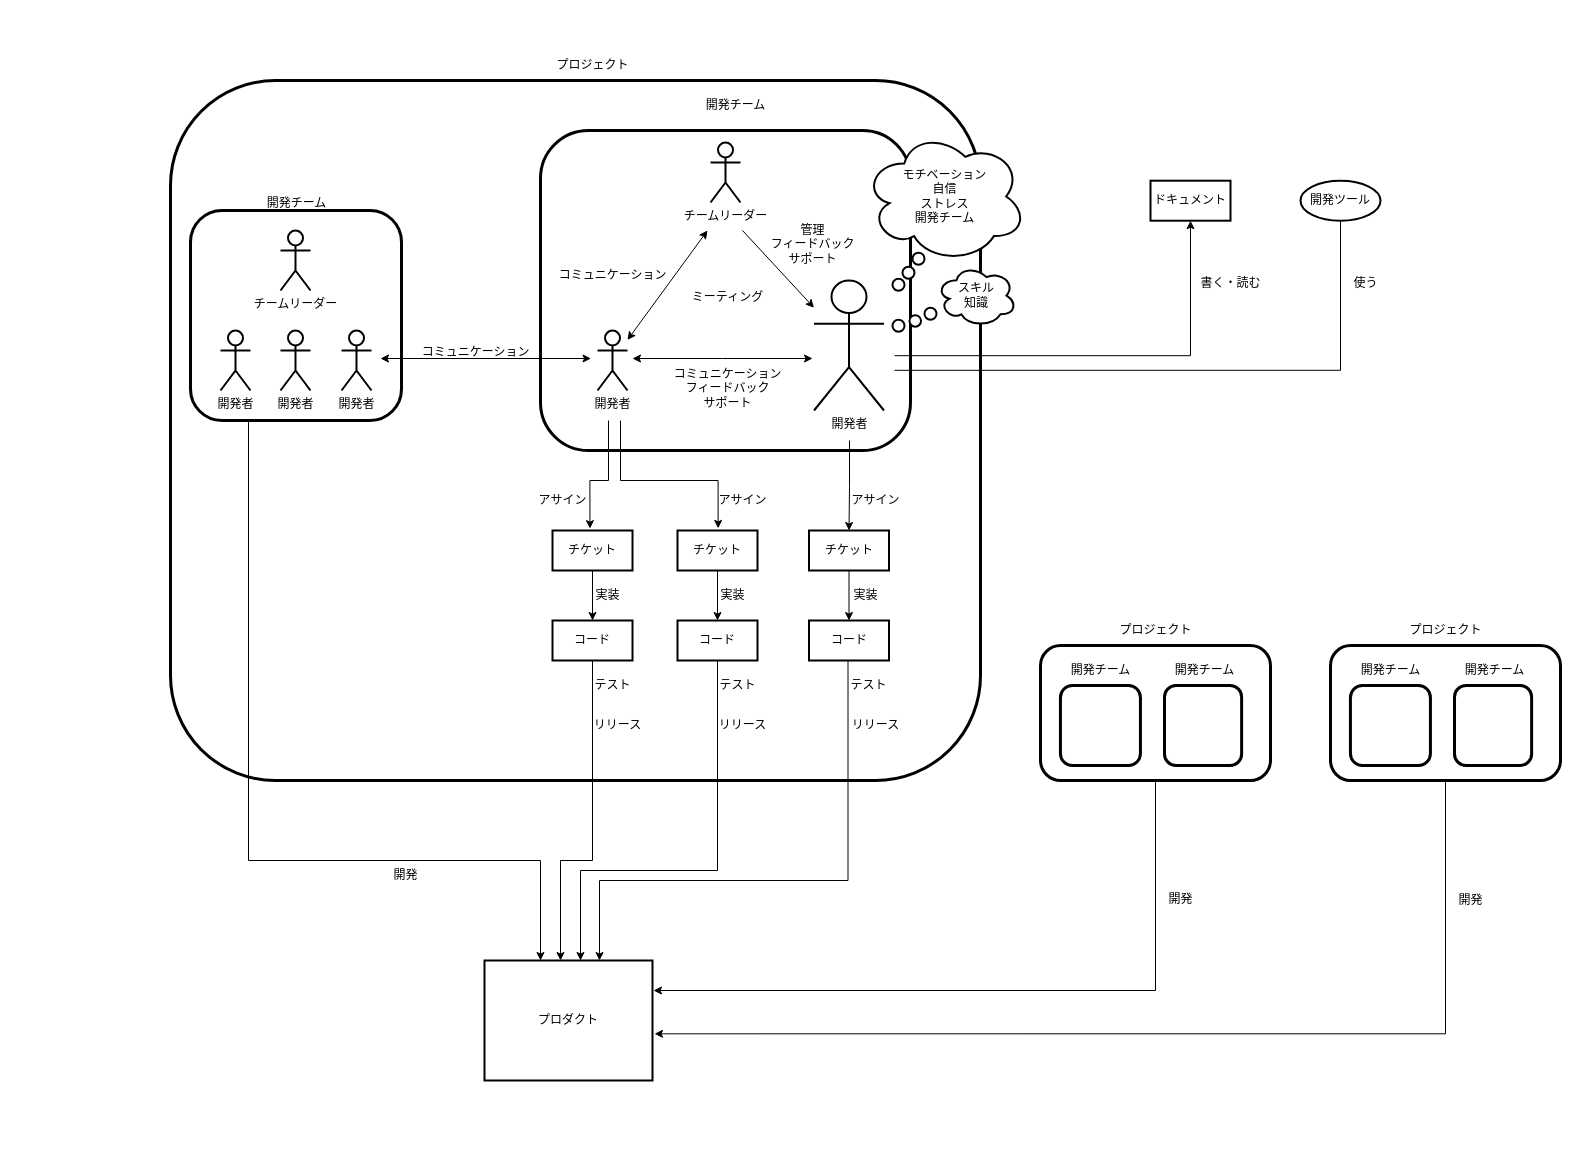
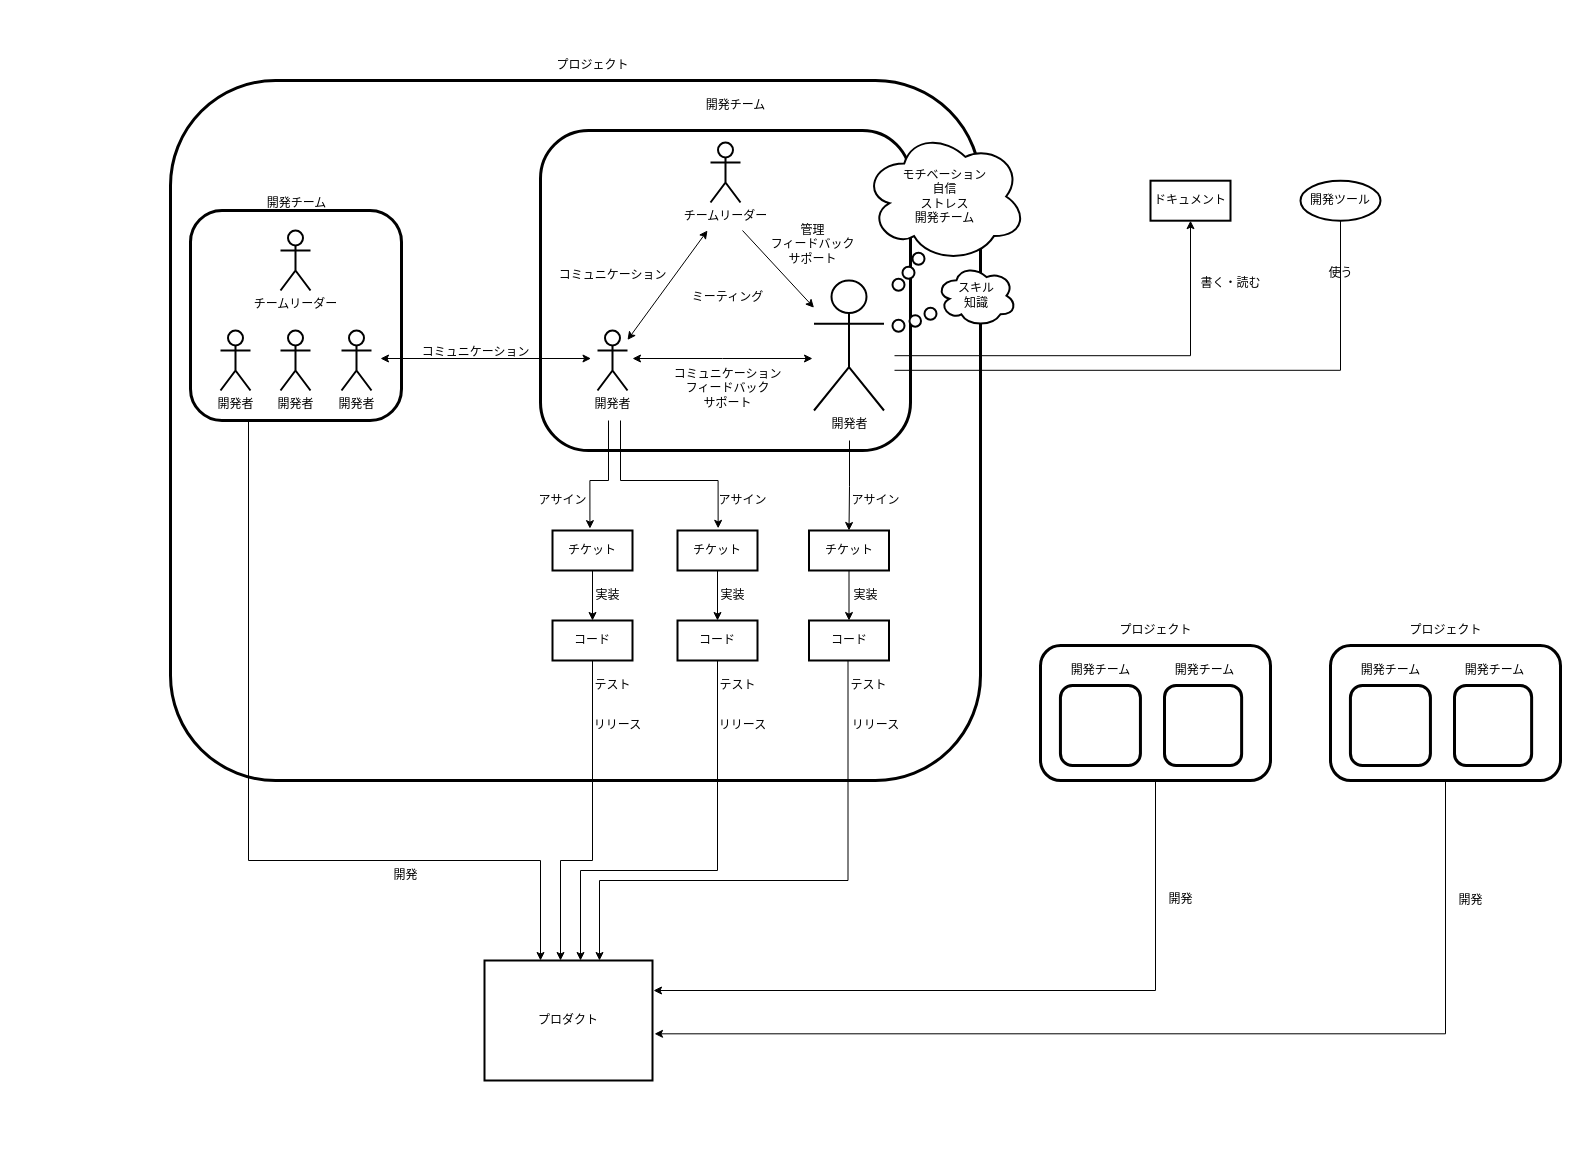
node "使う": moved (1366, 284) -> (1341, 274)
